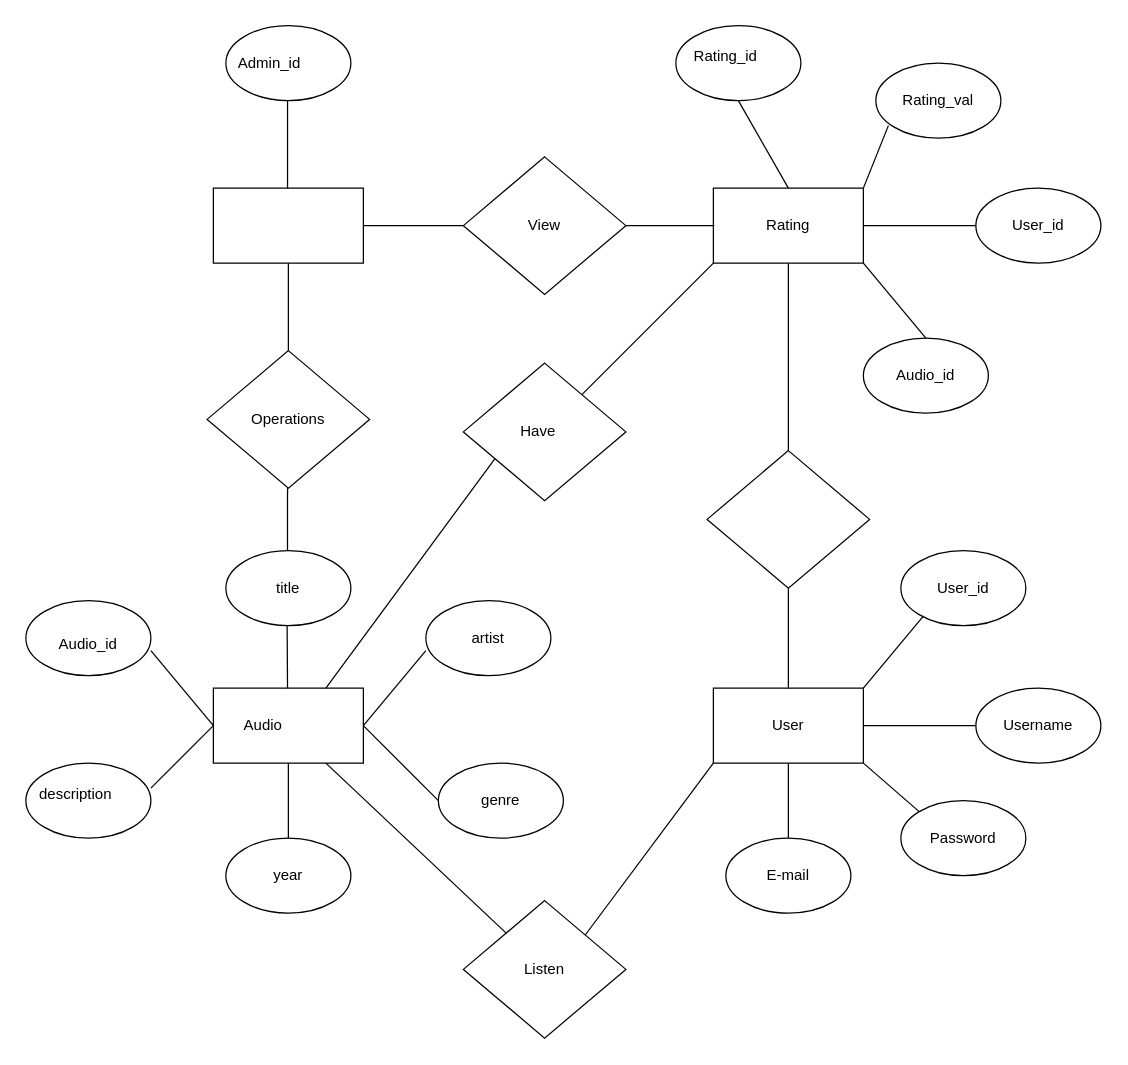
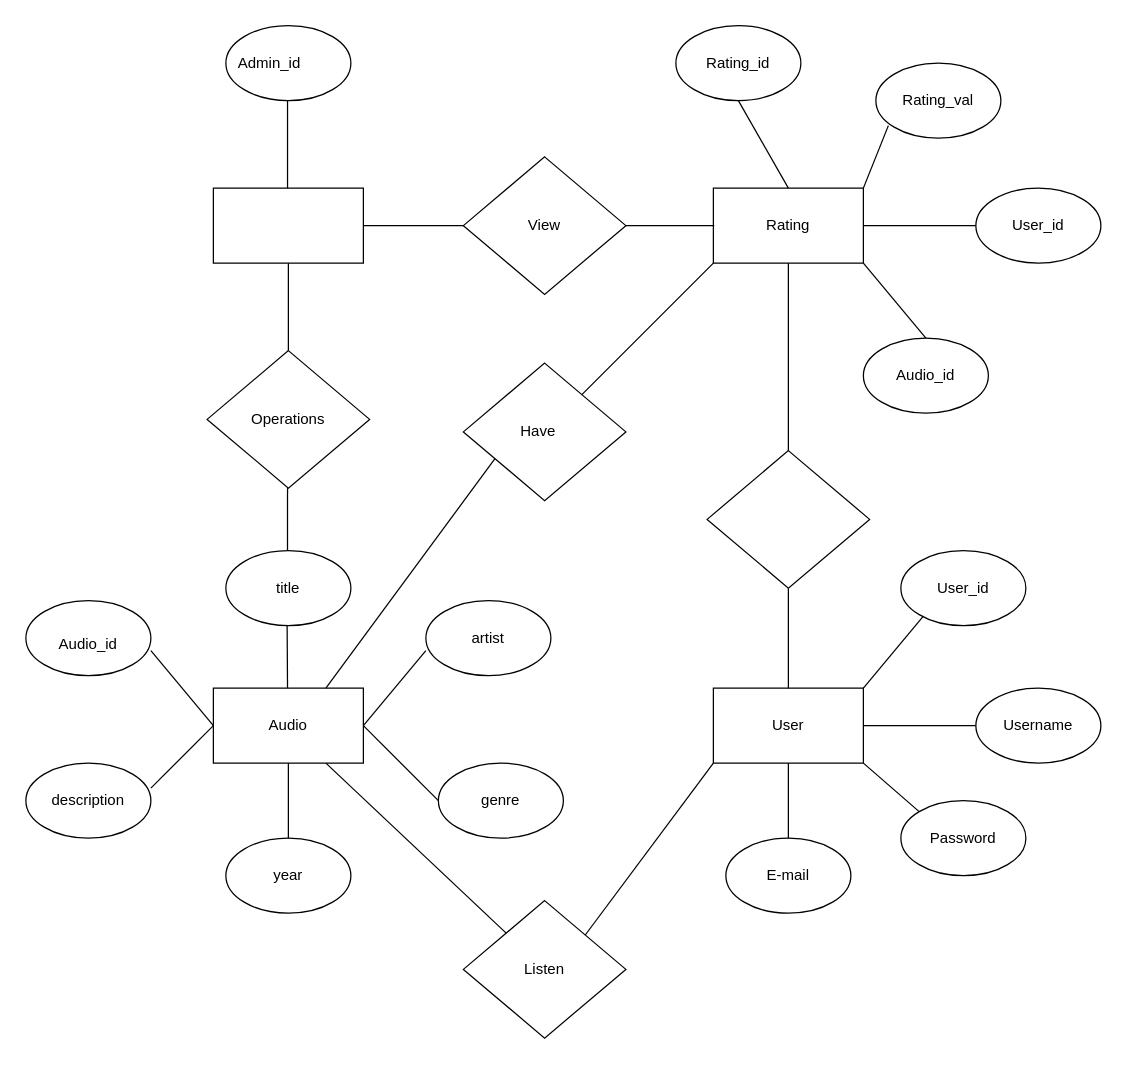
node "Rating_id": moved (726, 57) -> (738, 63)
node "Audio": moved (263, 726) -> (288, 726)
node "description": moved (76, 794) -> (88, 801)
